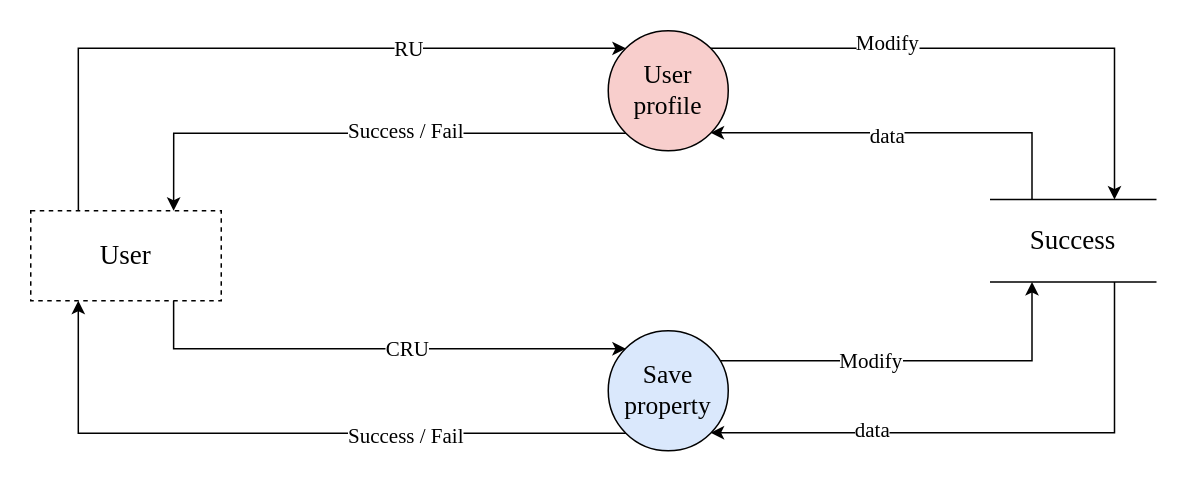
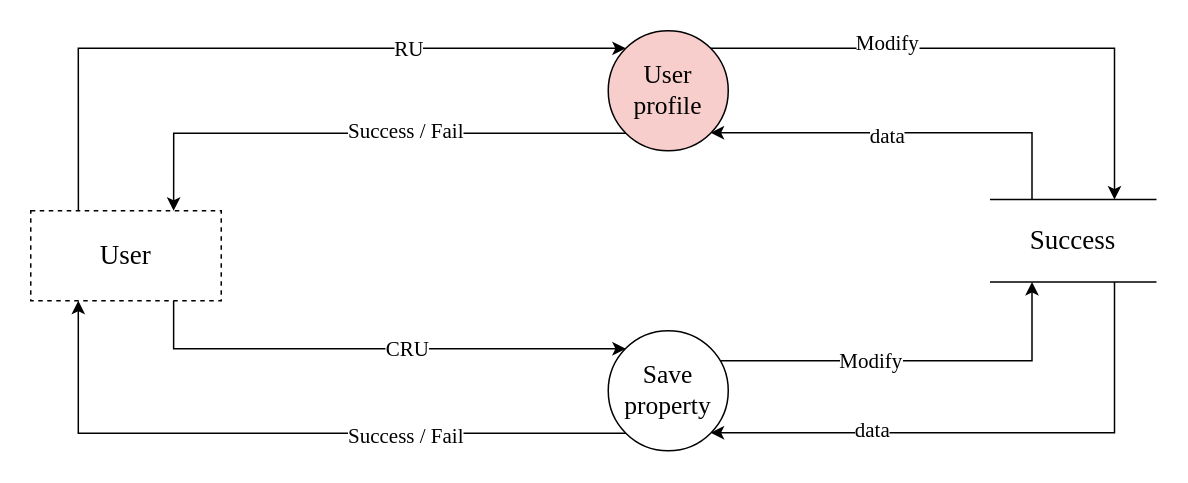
node "Save property": fillcolor #dae8fc -> #ffffff
